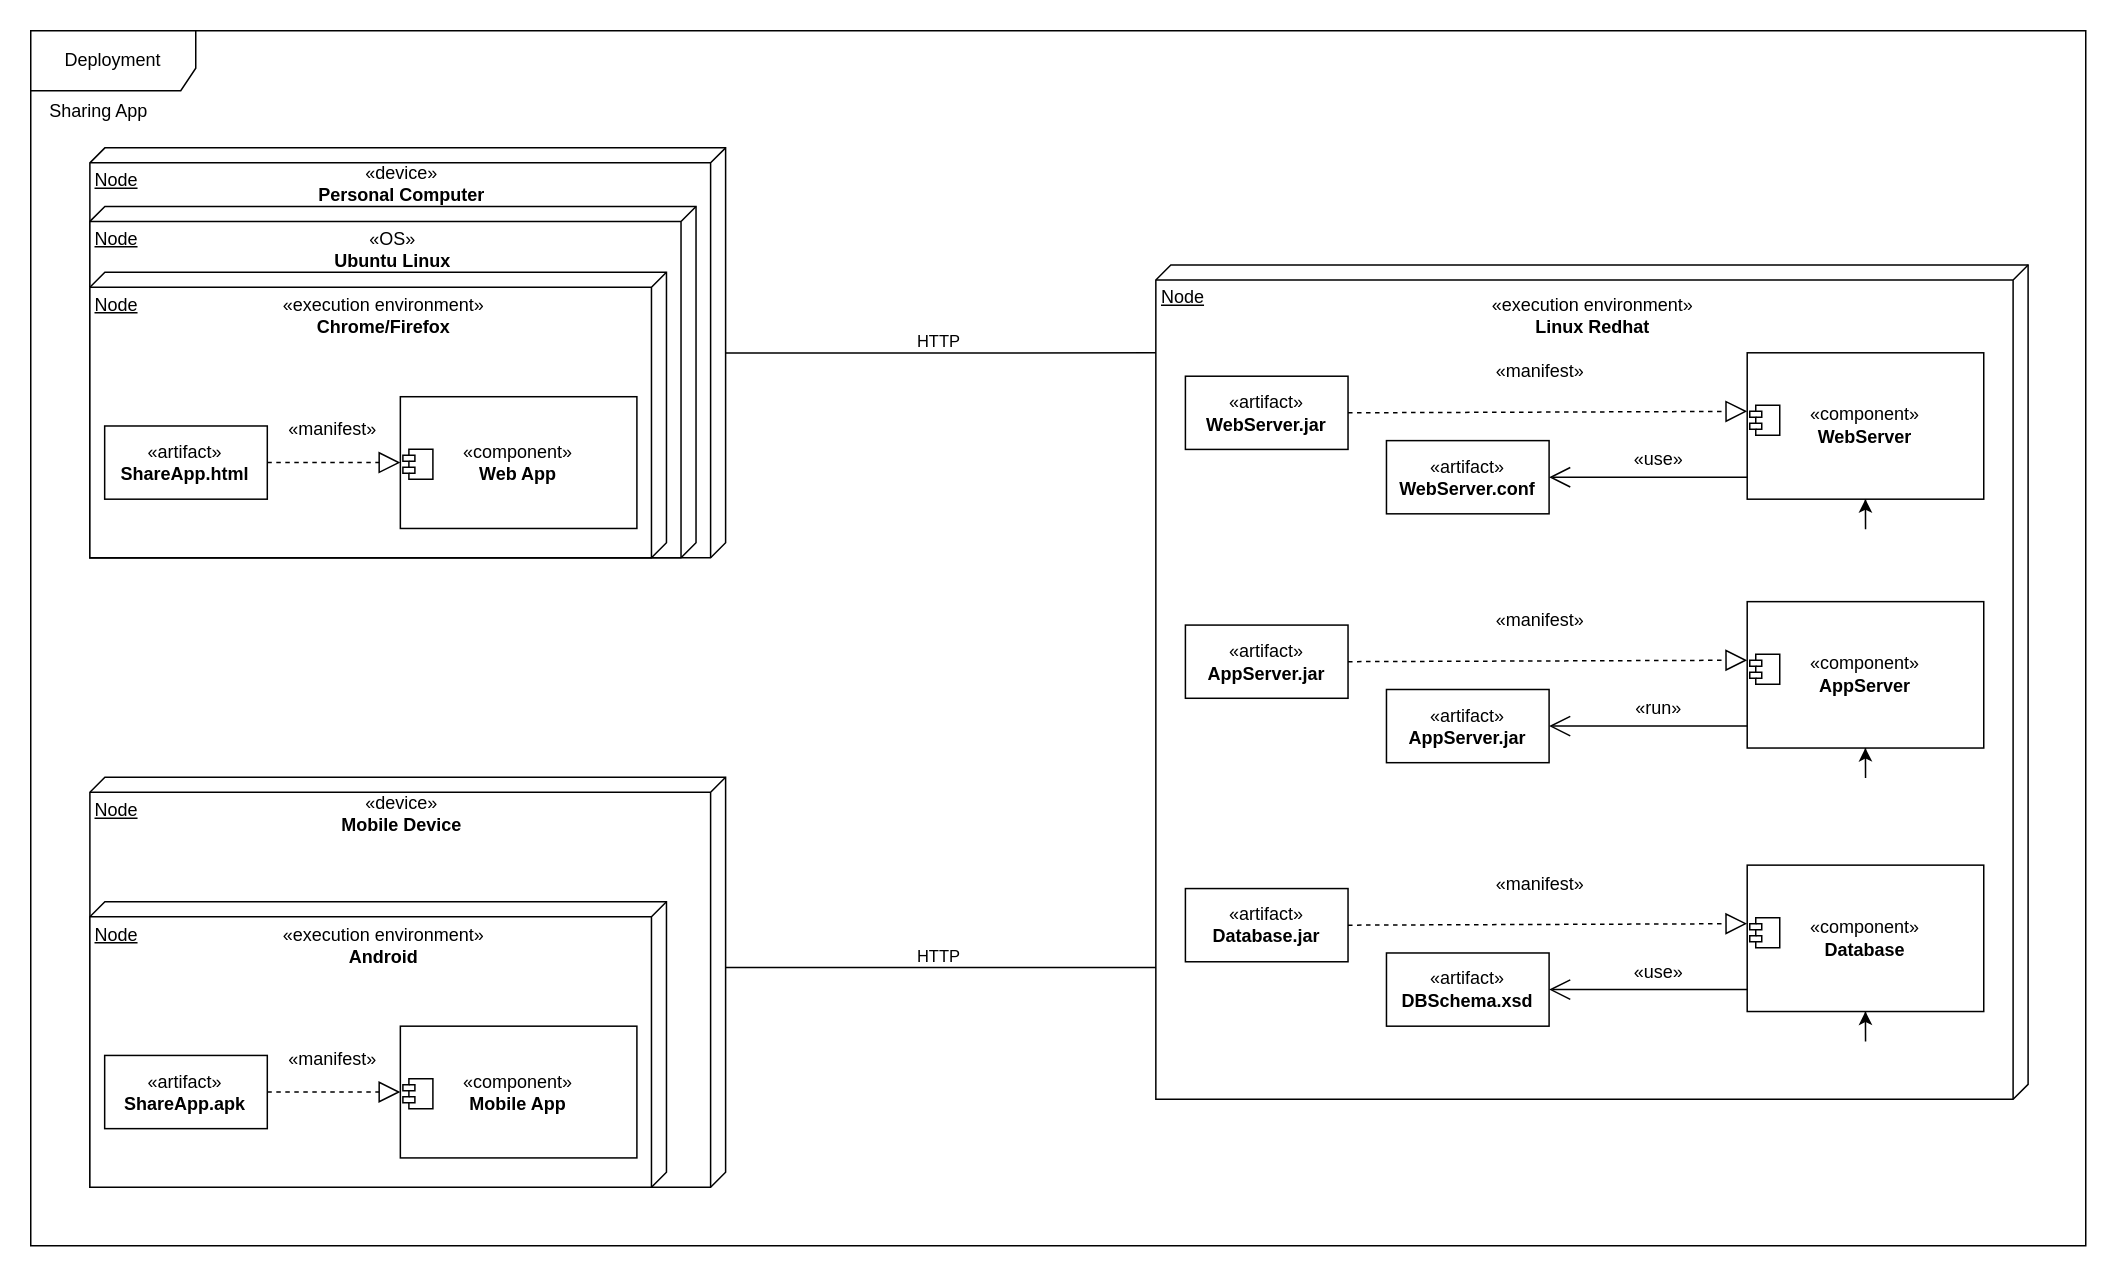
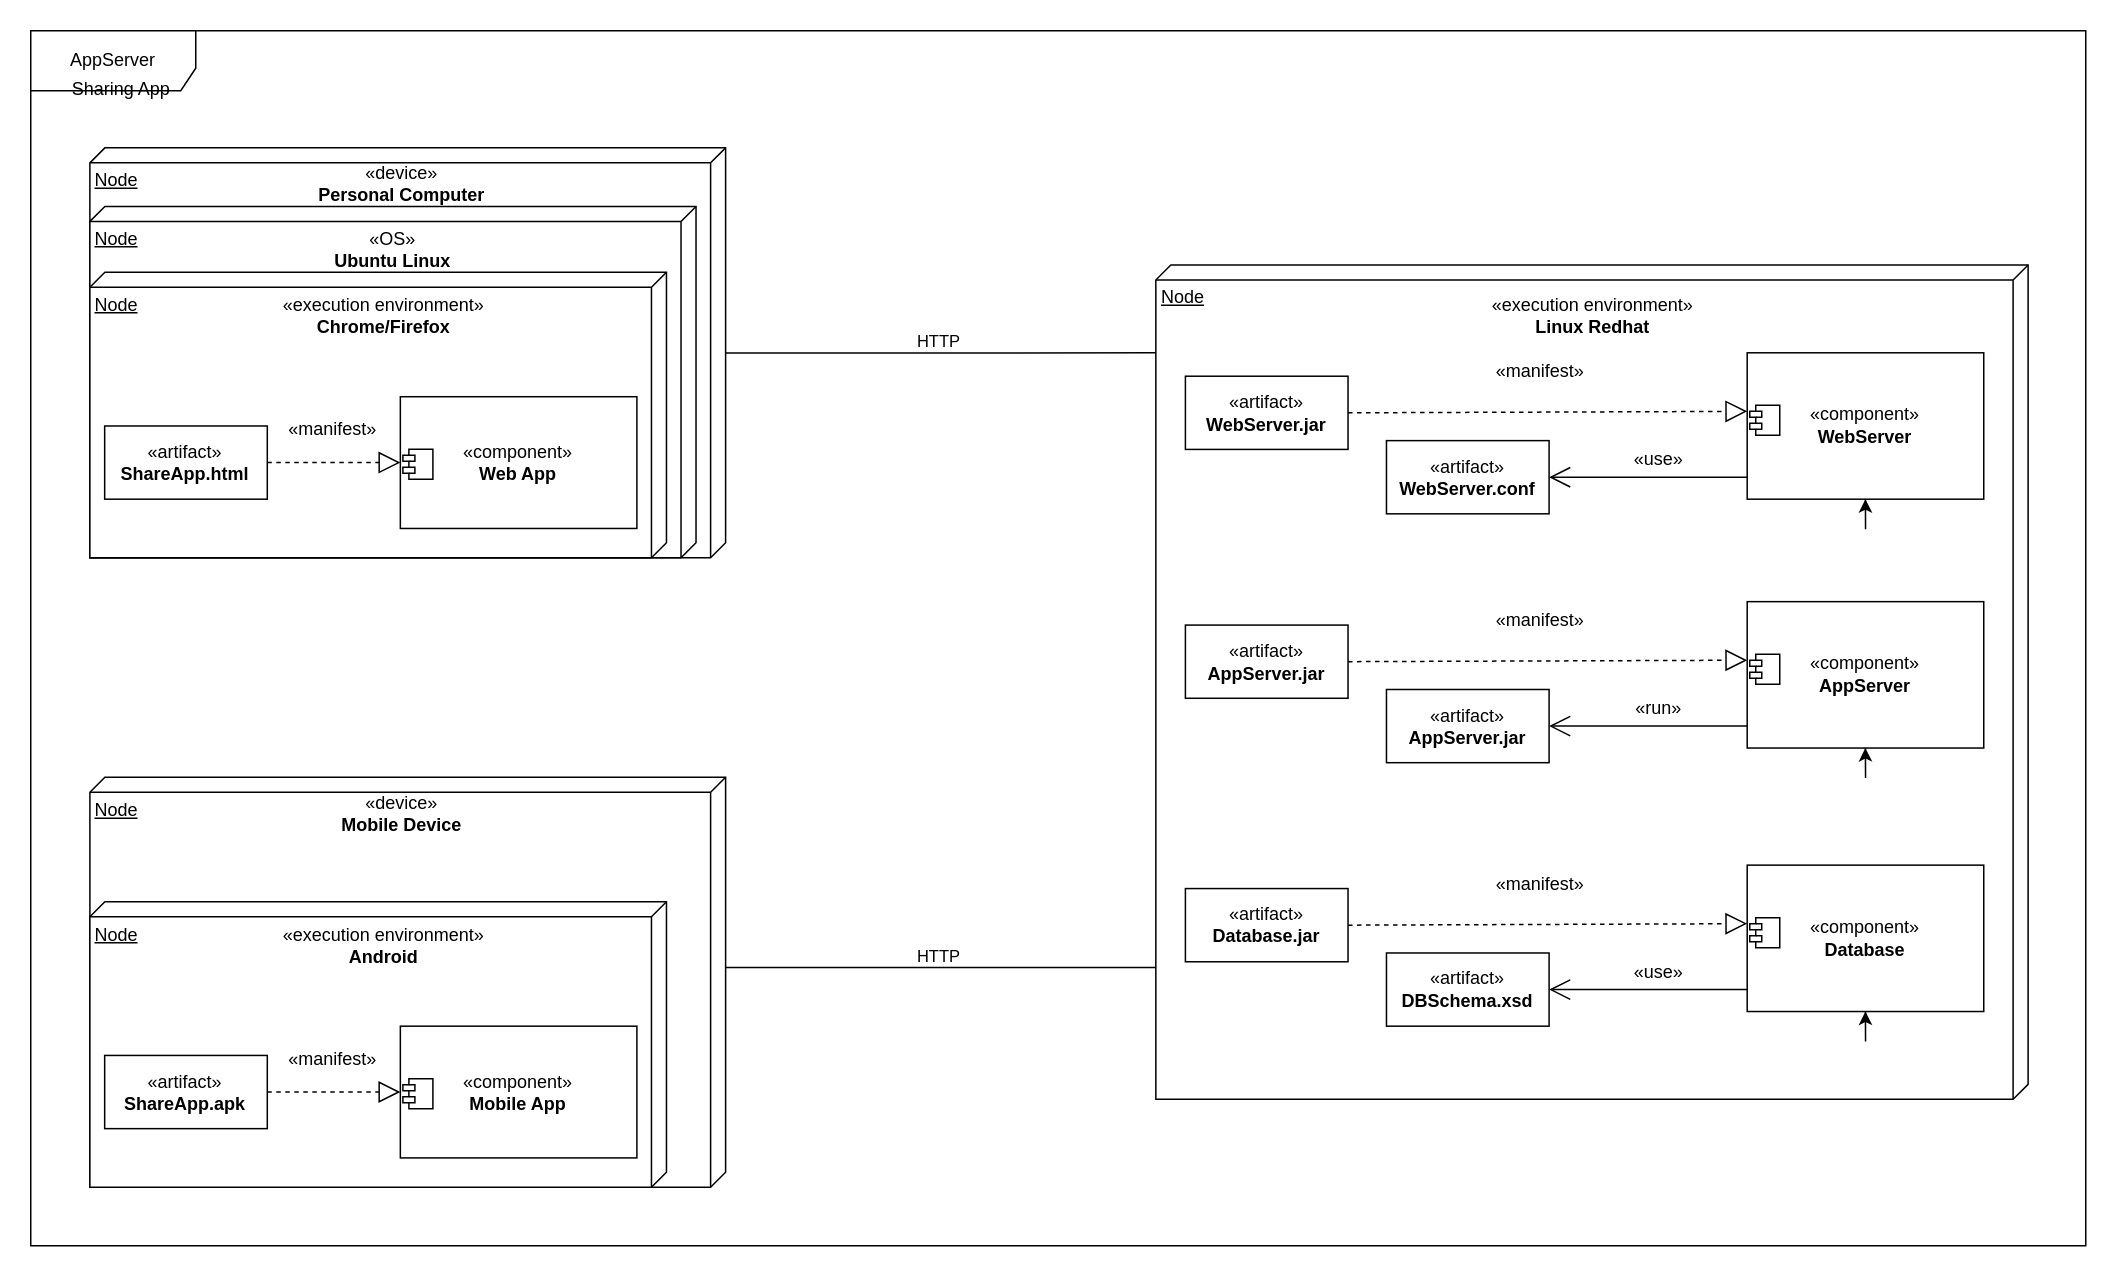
node "Deployment": label "Deployment" -> "AppServer"
node "Sharing App": moved (98, 112) -> (121, 89)
